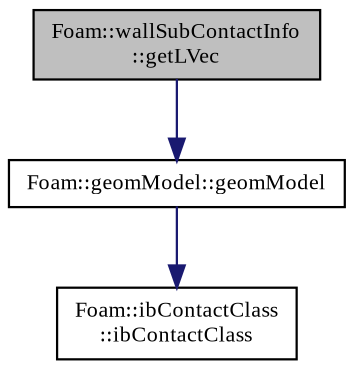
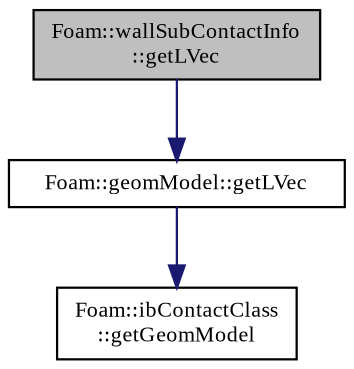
node "Foam::geomModel::geomModel": label "Foam::geomModel::geomModel" -> "Foam::geomModel::getLVec"
node "Foam::ibContactClass ::ibContactClass": label "Foam::ibContactClass ::ibContactClass" -> "Foam::ibContactClass ::getGeomModel"
